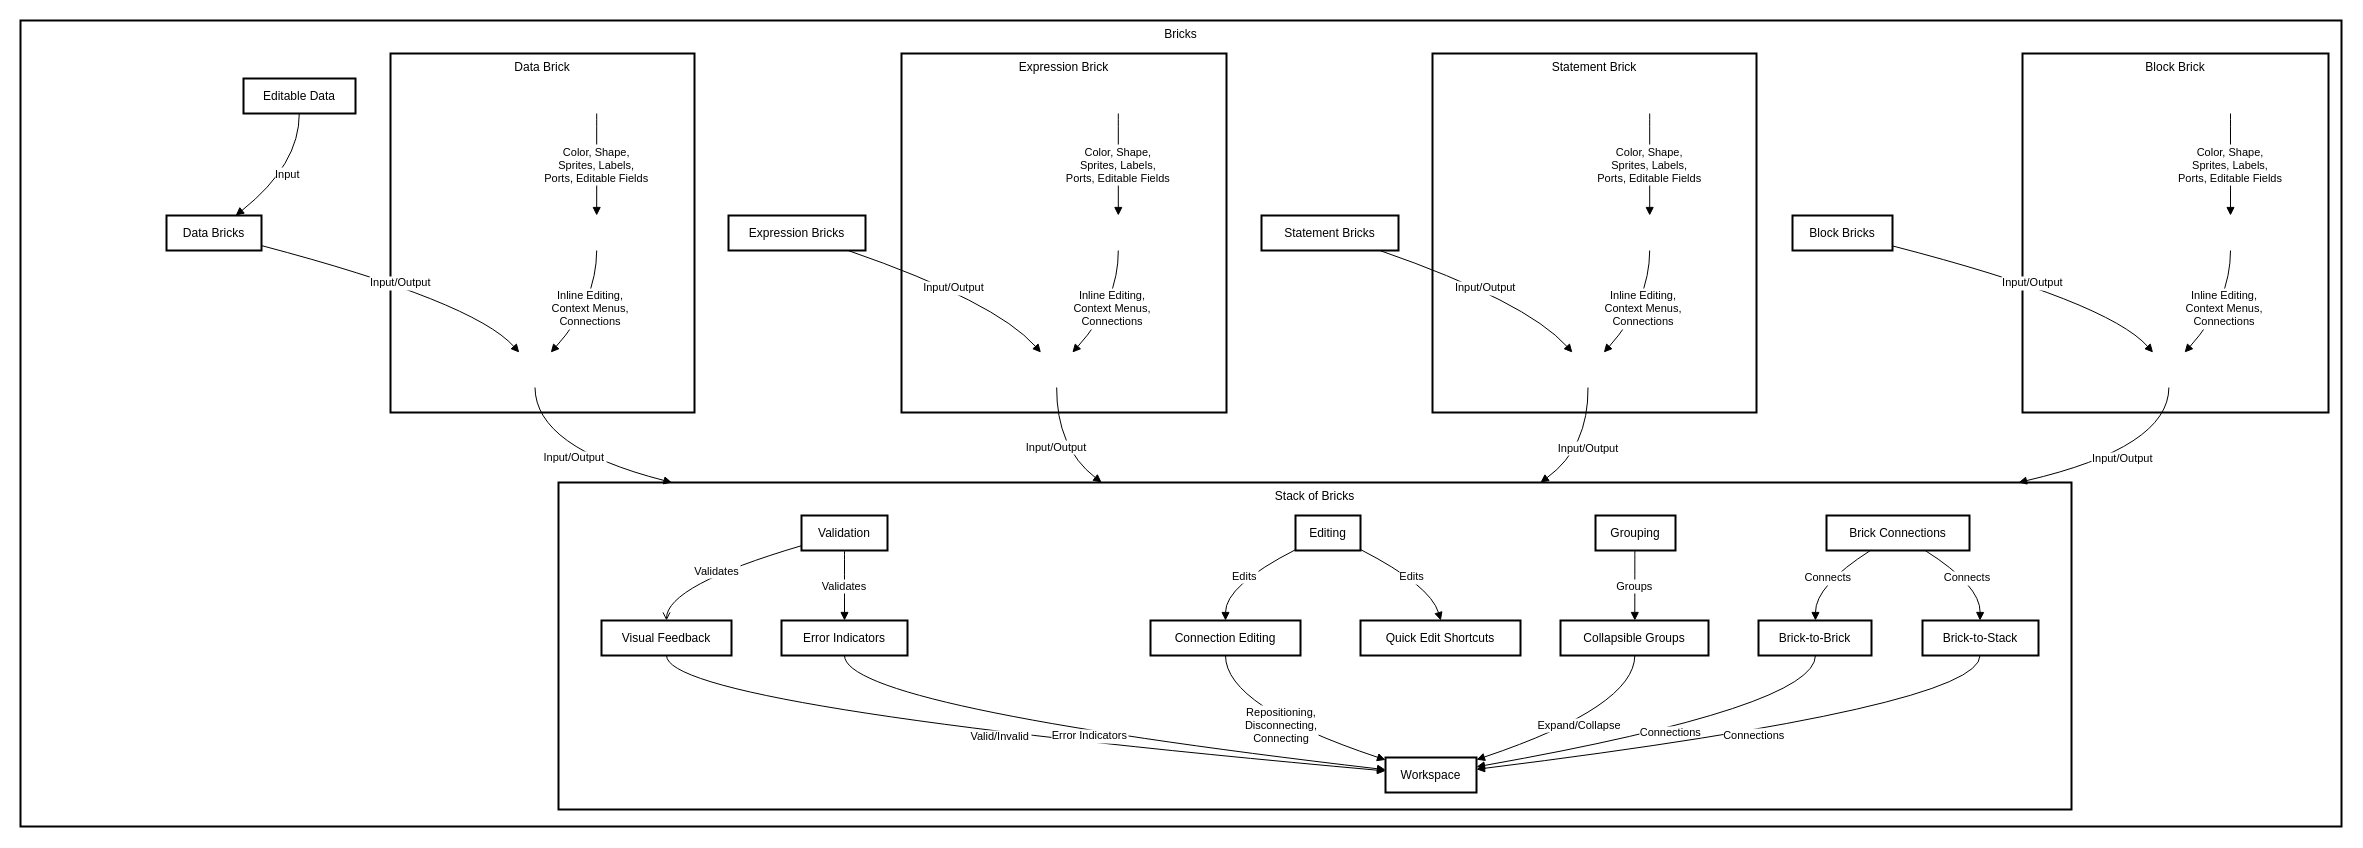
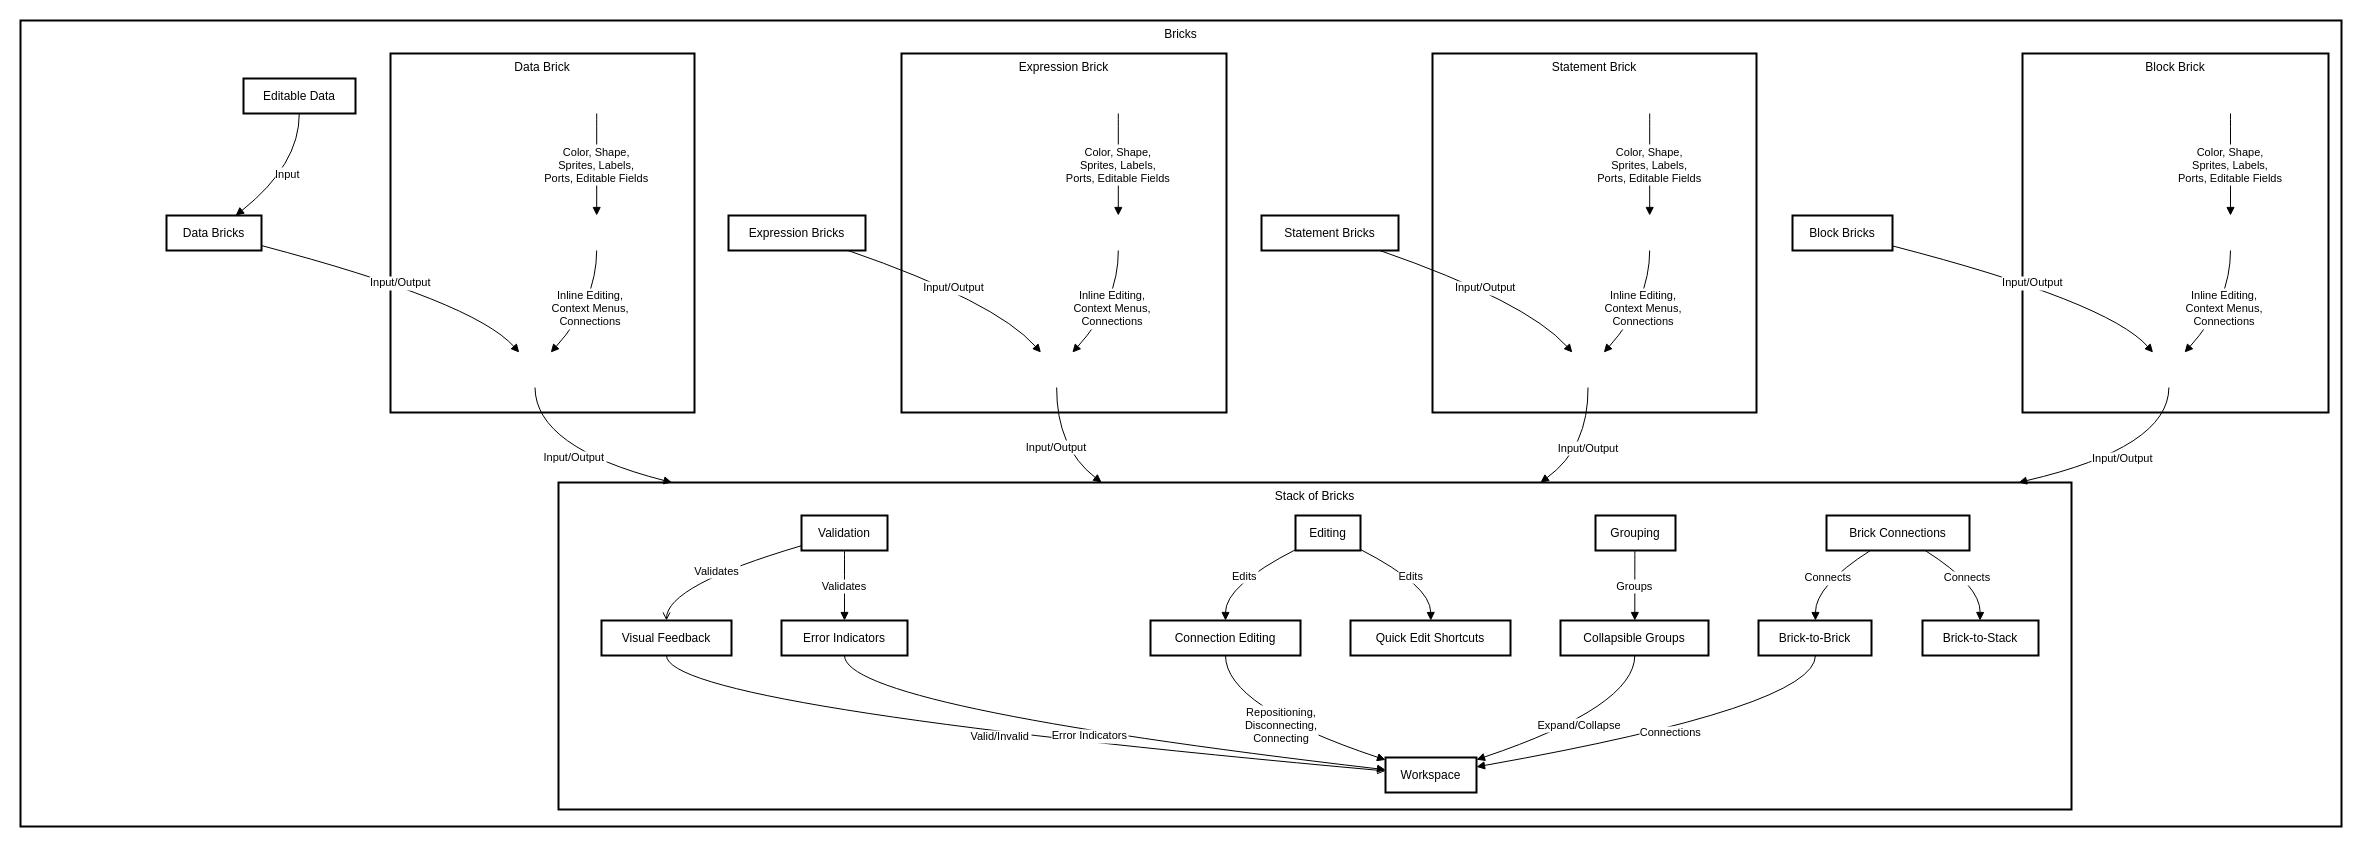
node "Quick Edit Shortcuts": moved (1441, 638) -> (1431, 638)
edge "Brick-to-Stack" -> "Workspace": removed, label "Connections"
edge "Visual Feedback" -> "Workspace": arrowhead block -> open
